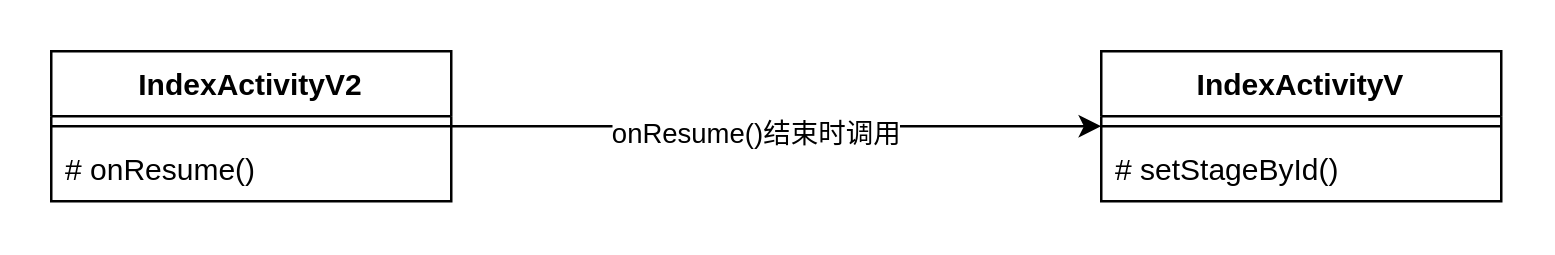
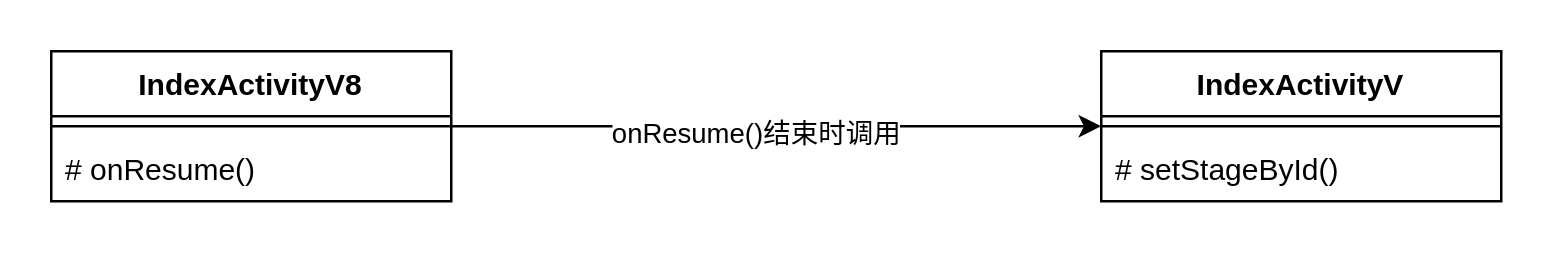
node "IndexActivityV2": label "IndexActivityV2" -> "IndexActivityV8"
